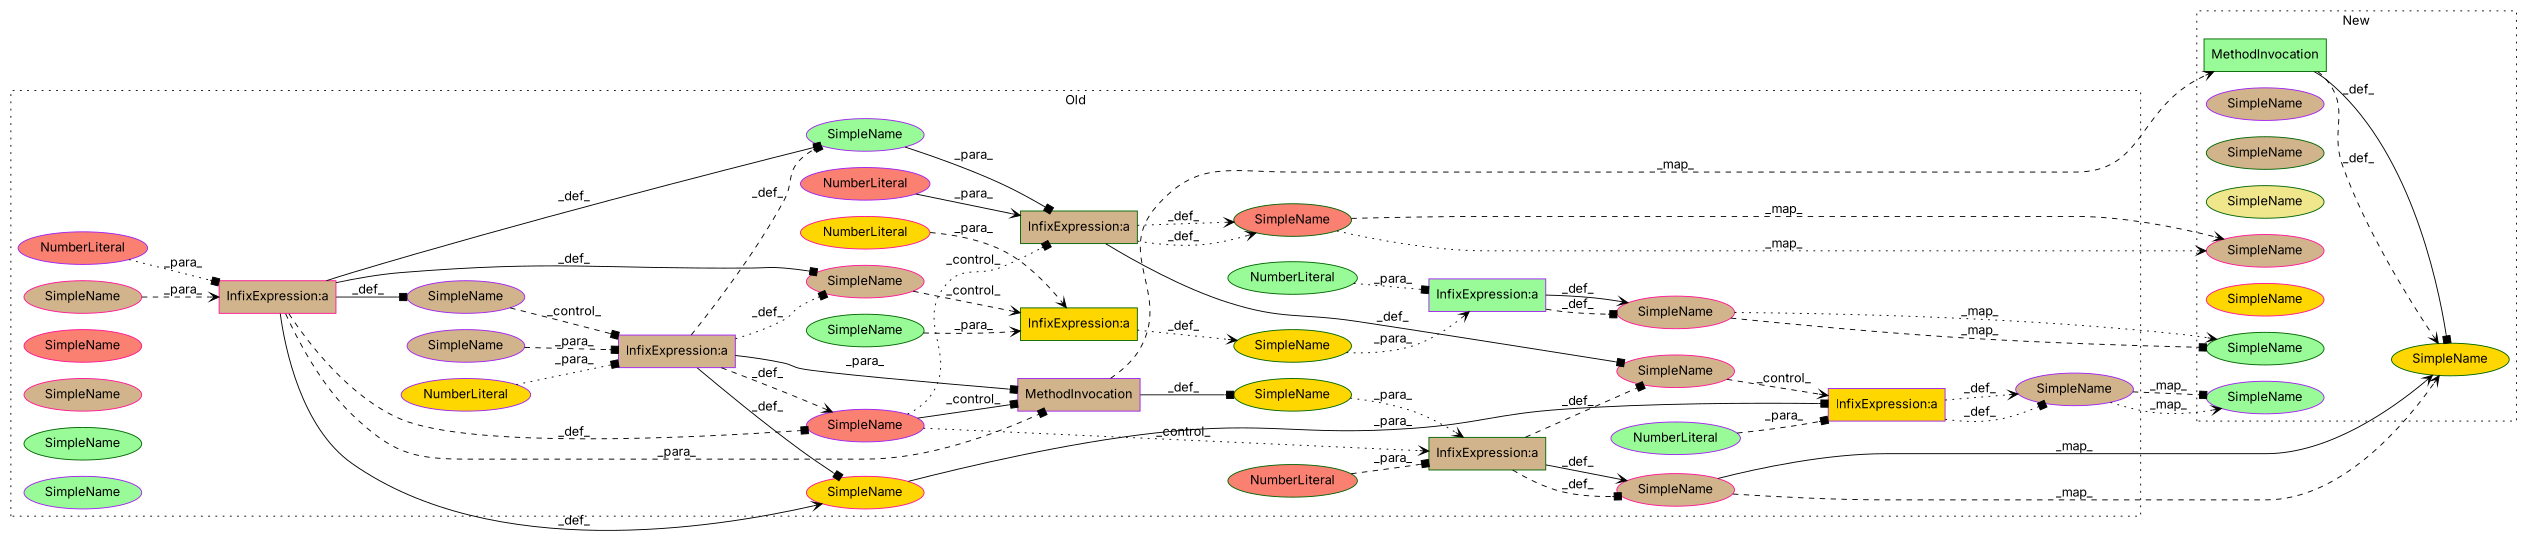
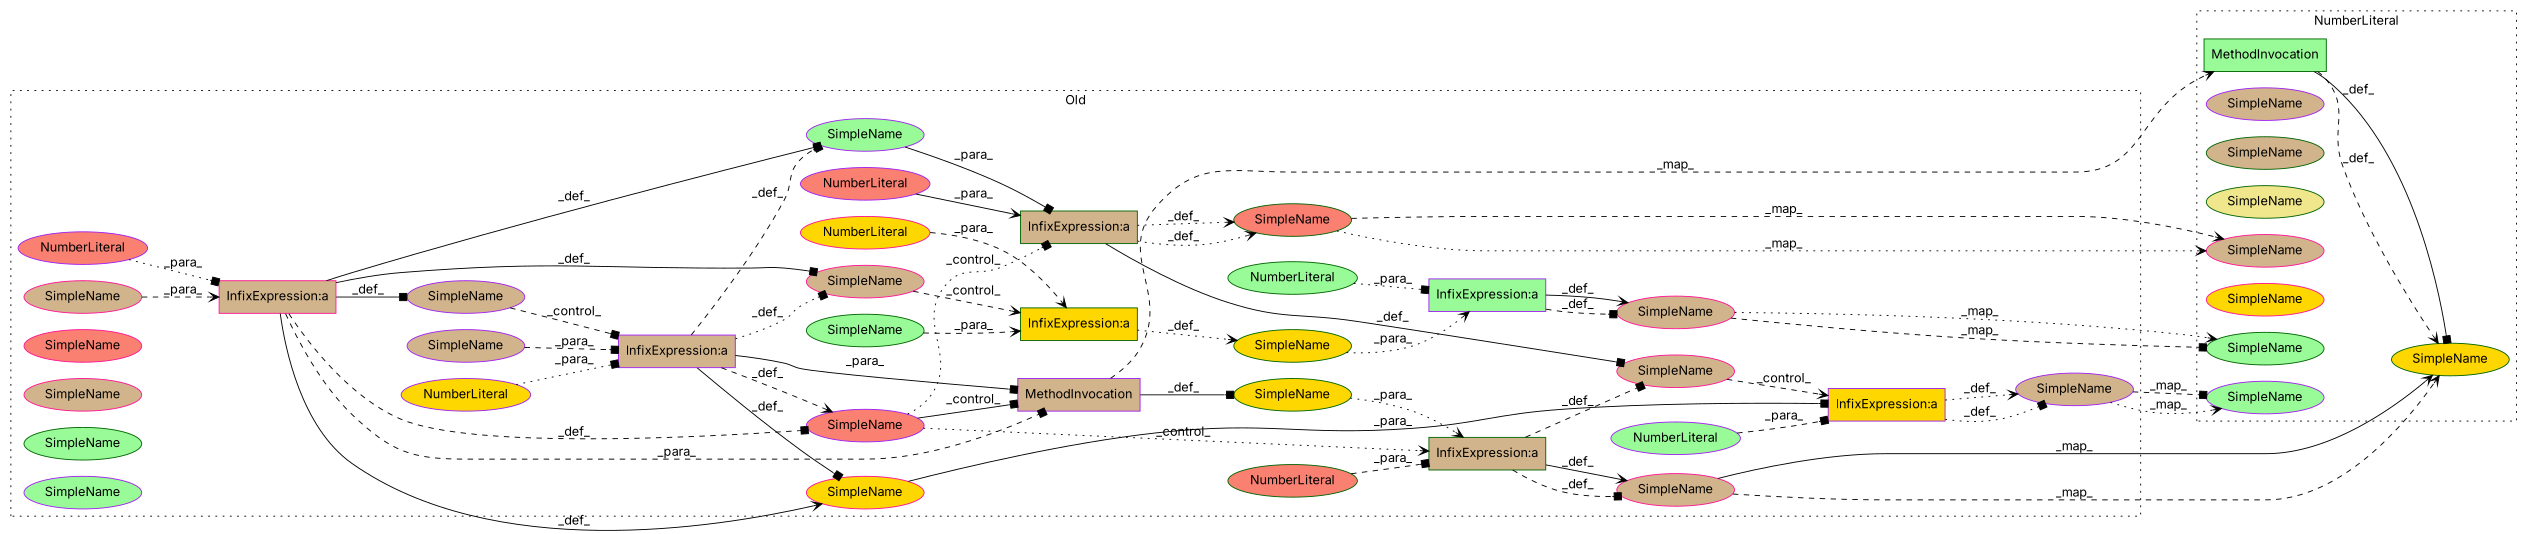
cluster "New": label "New" -> "NumberLiteral"
